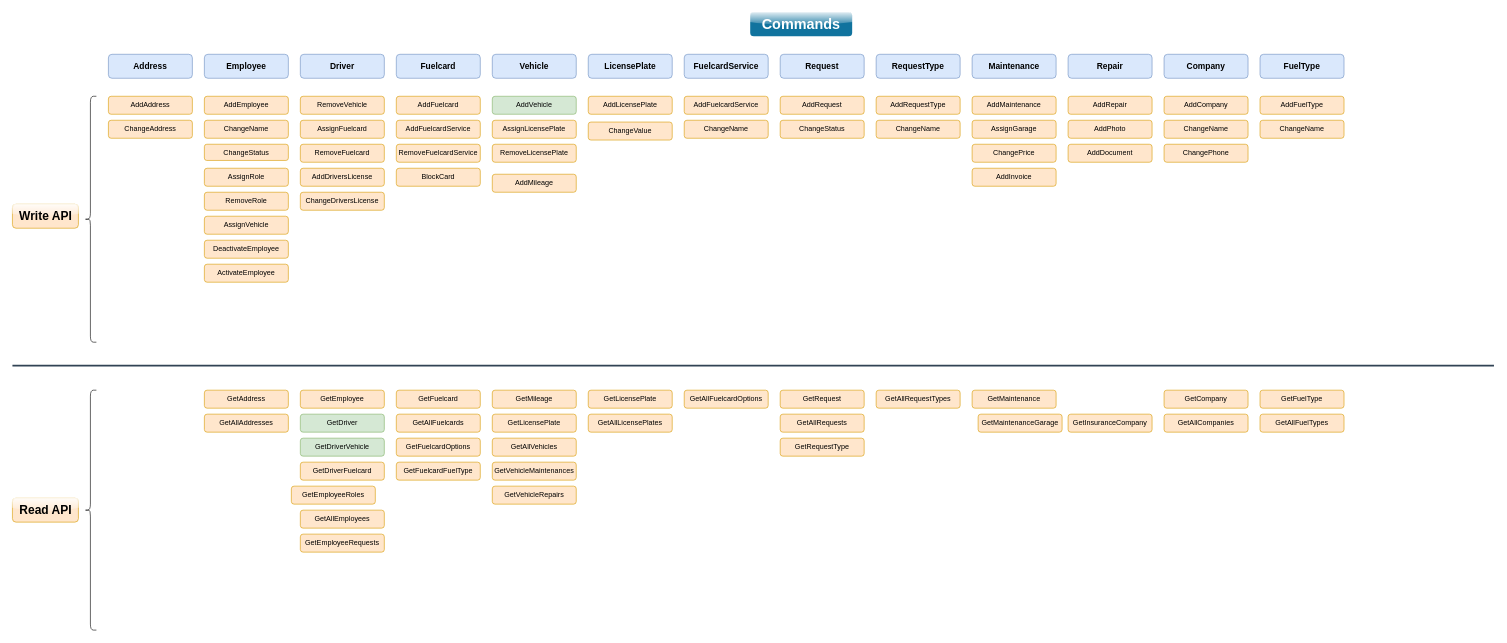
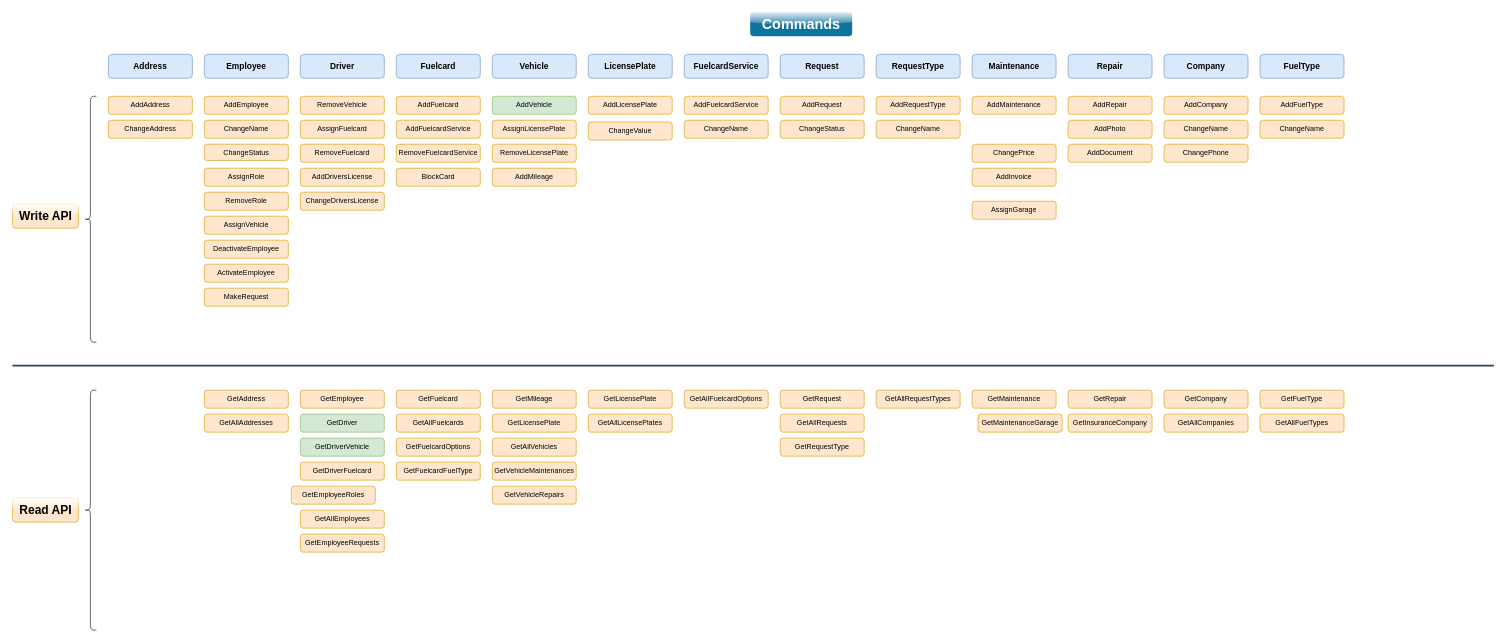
node "AssignGarage": moved (1014, 129) -> (1014, 210)
node "AddMileage": moved (534, 183) -> (534, 177)
node "MakeRequest": added
node "GetRepair": added
